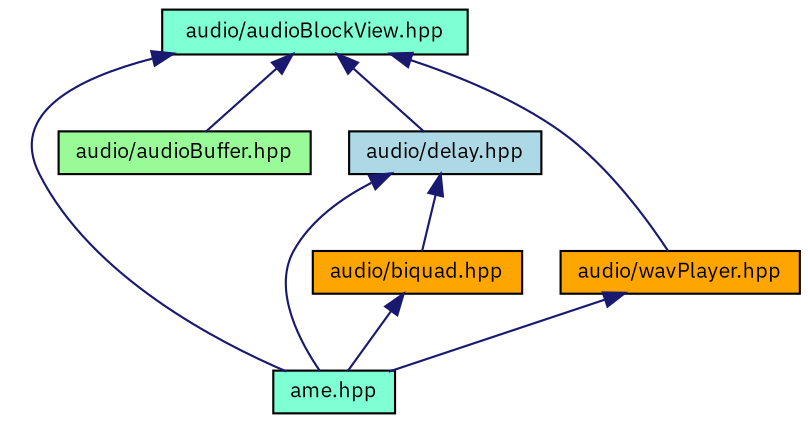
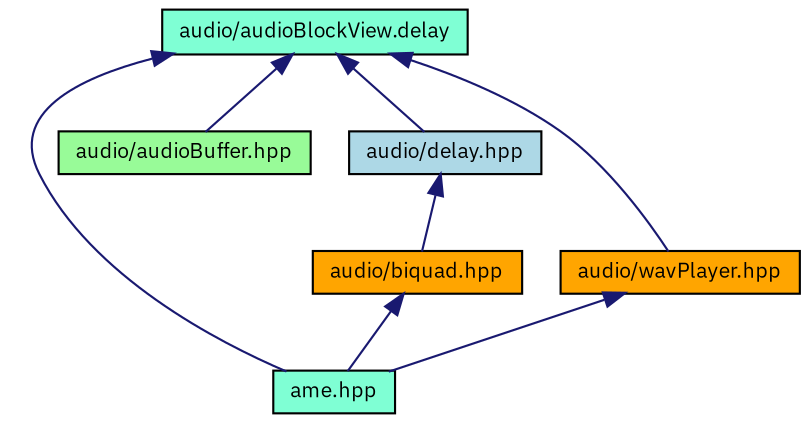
node "audio/audioBlockView.hpp": label "audio/audioBlockView.hpp" -> "audio/audioBlockView.delay"
edge "ame.hpp" -> "audio/delay.hpp": removed
